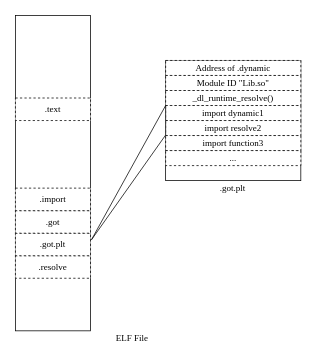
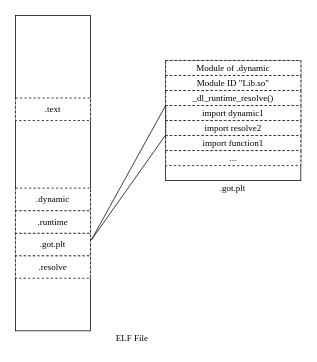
node "Address of .dynamic": label "Address of .dynamic" -> "Module of .dynamic"
node "import function3": label "import function3" -> "import function1"
node ".import": label ".import" -> ".dynamic"
node ".got": label ".got" -> ".runtime"
